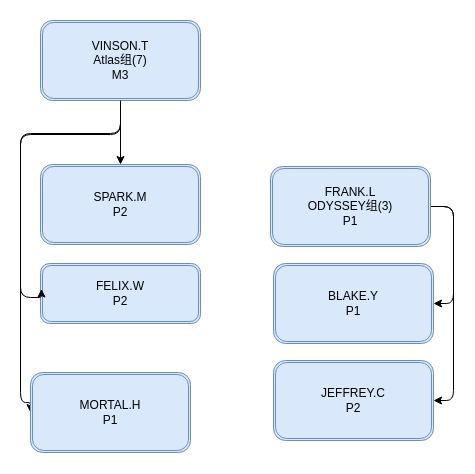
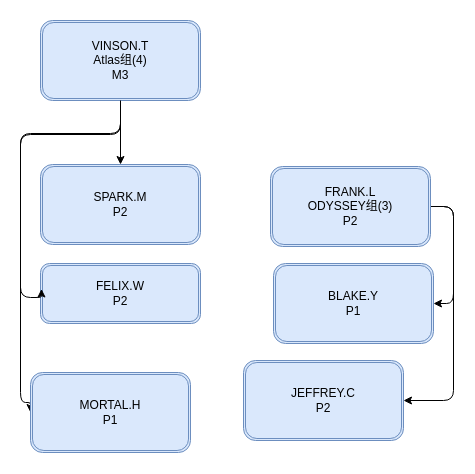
node "VINSON.T Atlas组(7) M3": label "VINSON.T Atlas组(7) M3" -> "VINSON.T Atlas组(4) M3"
node "FRANK.L ODYSSEY组(3) P1": label "FRANK.L ODYSSEY组(3) P1" -> "FRANK.L ODYSSEY组(3) P2"
node "JEFFREY.C P2": moved (354, 401) -> (324, 401)
